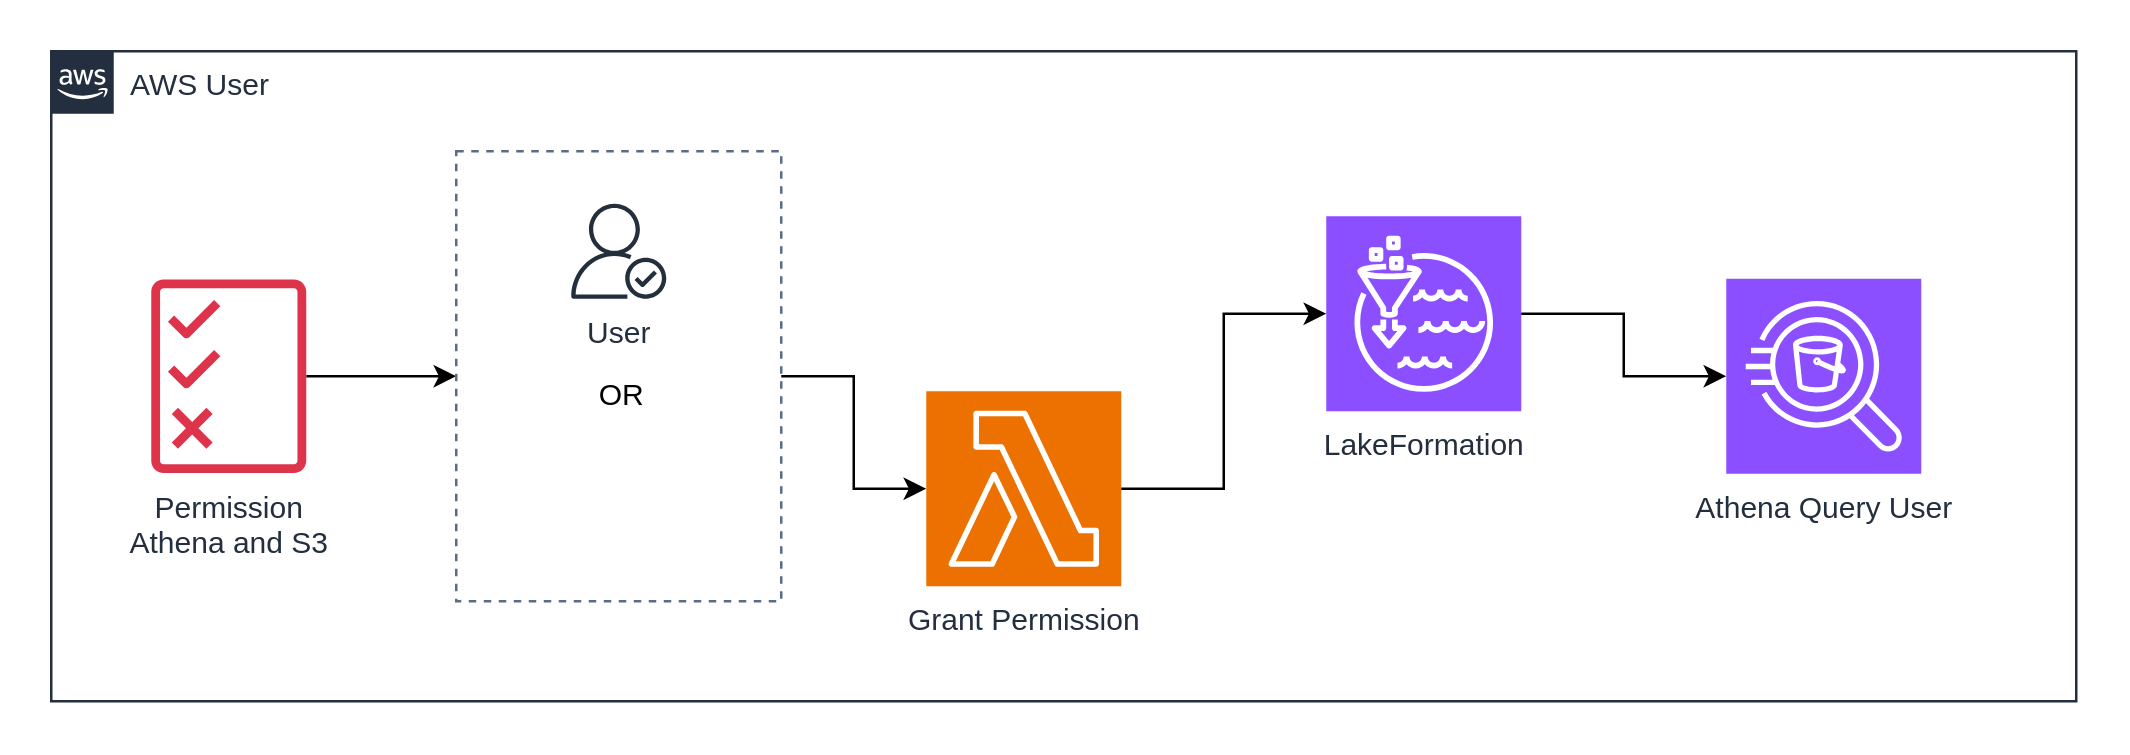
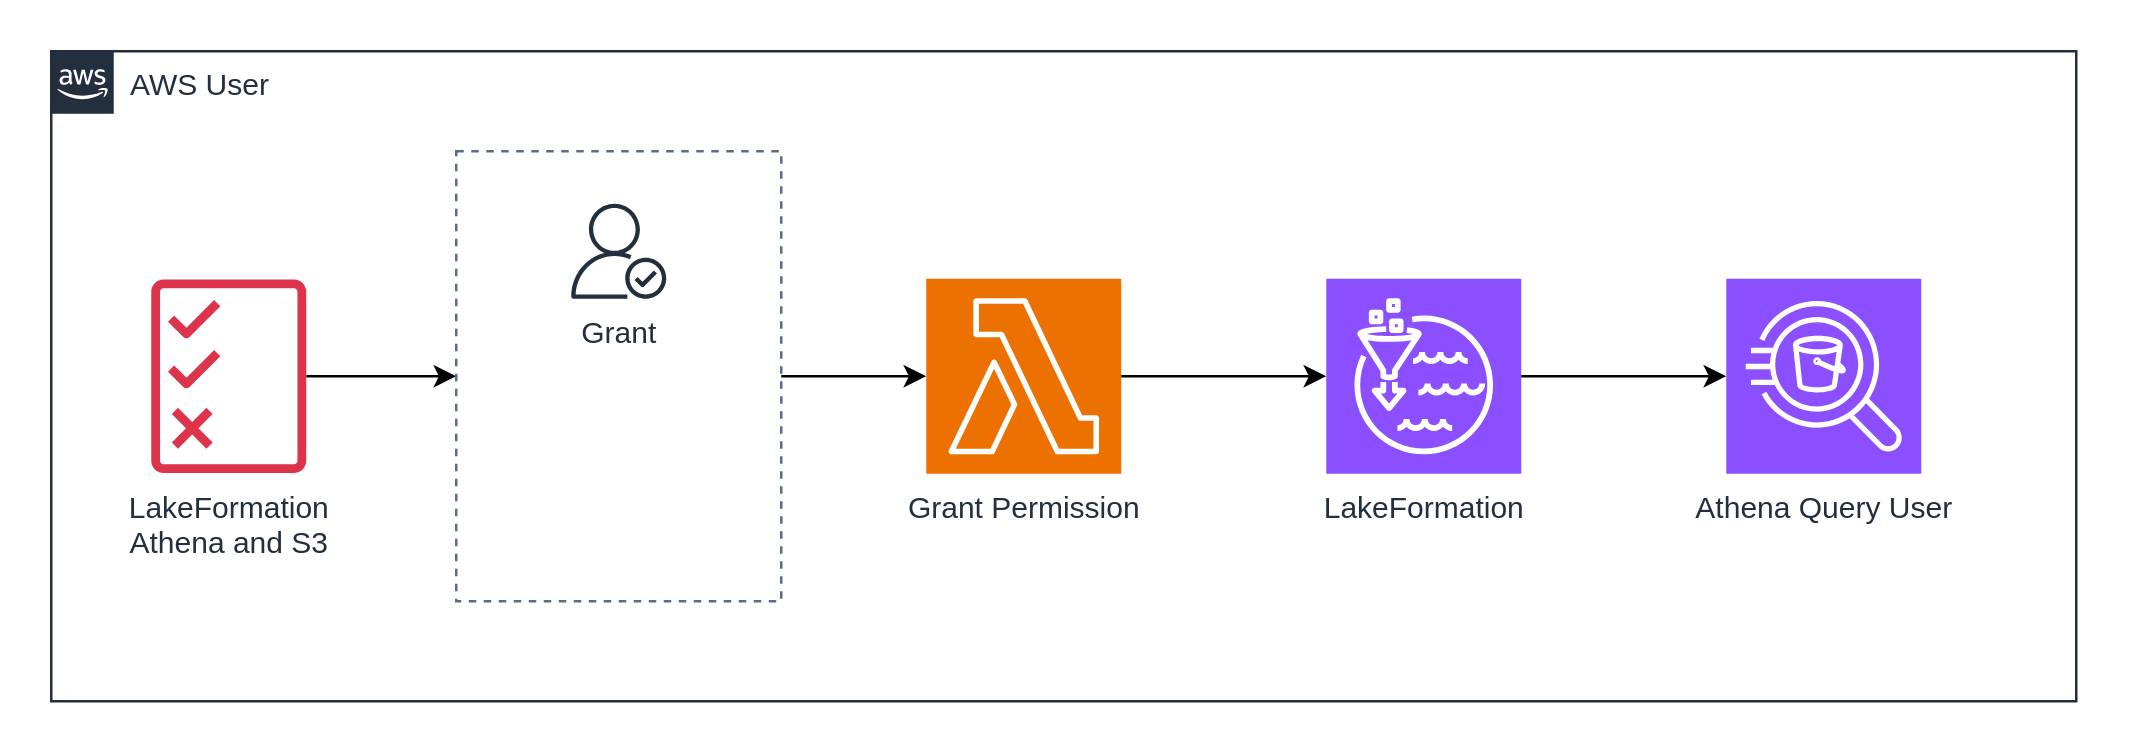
node "LakeFormation": moved (1424, 314) -> (1424, 376)
node "User": label "User" -> "Grant"
node "OR": removed
node "Grant Permission": moved (1024, 489) -> (1024, 376)
node "Permission Athena and S3": label "Permission Athena and S3" -> "LakeFormation Athena and S3"
